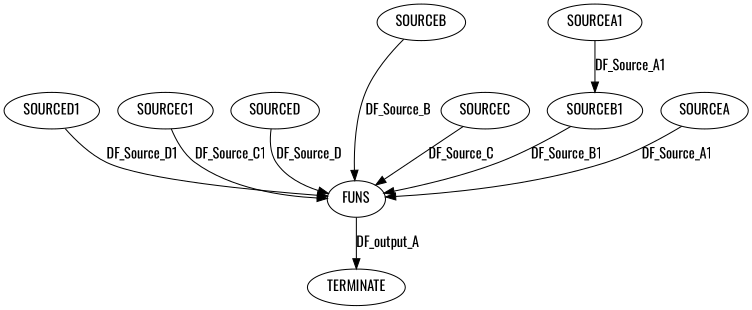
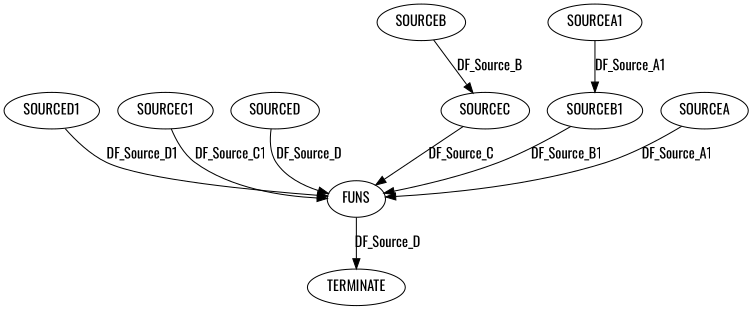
edge "SOURCEB" -> "FUNS": now "SOURCEB" -> "SOURCEC"
edge "FUNS" -> "TERMINATE": label "DF_output_A" -> "DF_Source_D"
